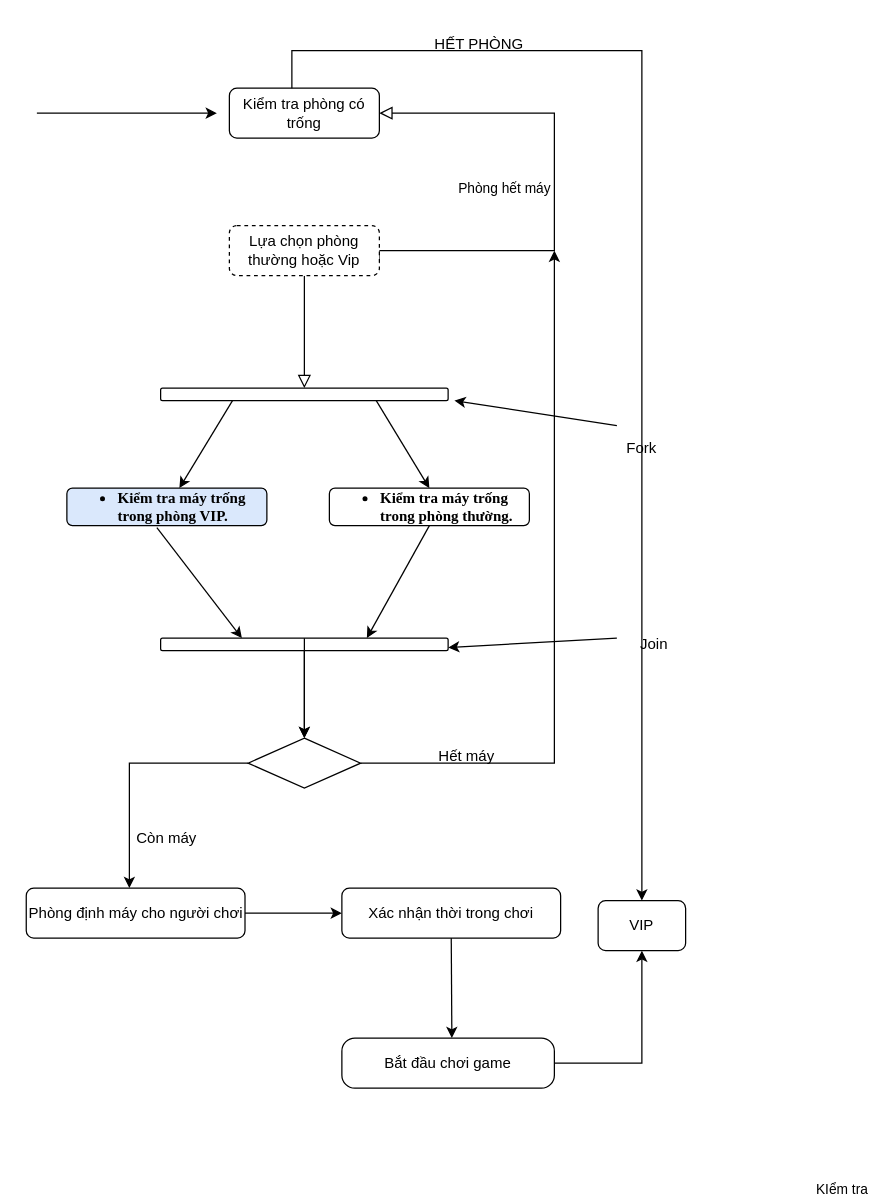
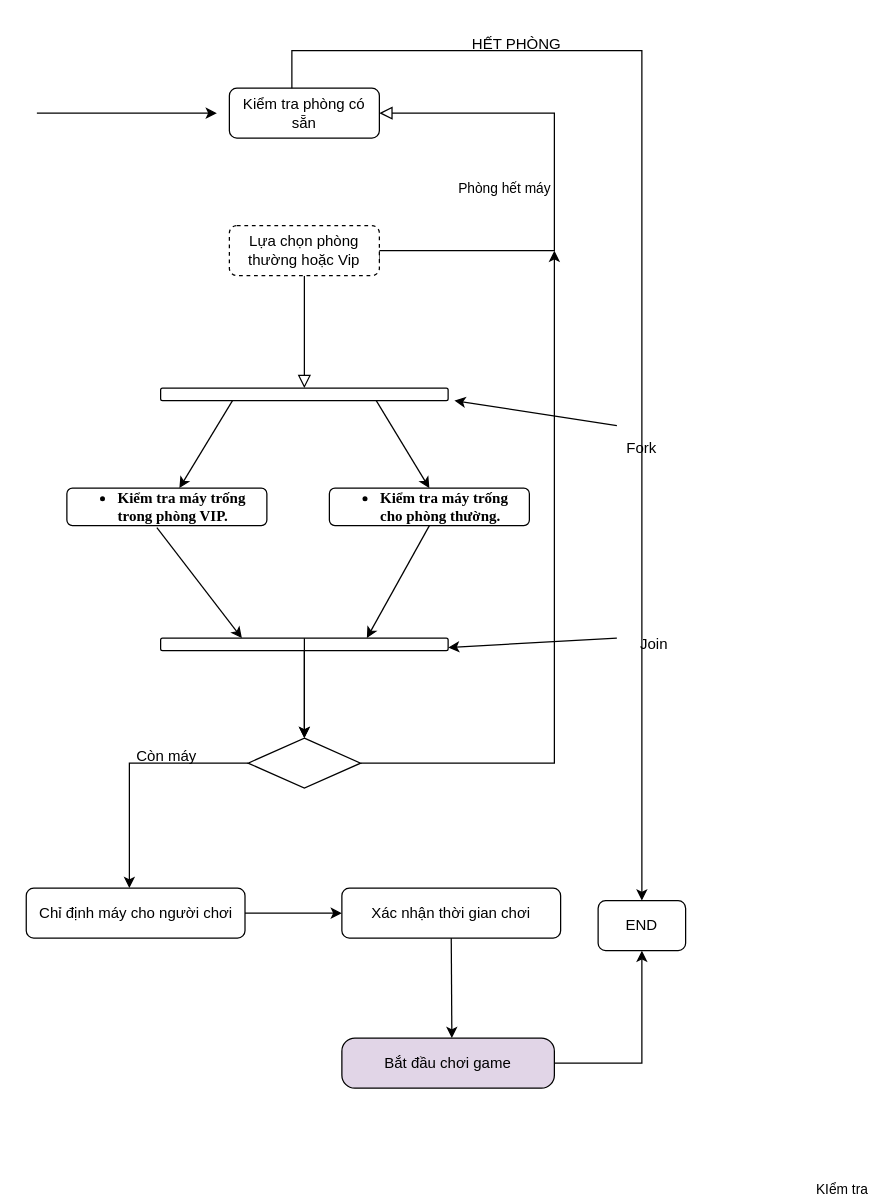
node "HẾT PHÒNG": moved (479, 44) -> (517, 44)
node "Kiểm tra phòng có trống": label "Kiểm tra phòng có trống" -> "Kiểm tra phòng có sẵn"
node "Kiểm tra máy trống trong phòng VIP.": fillcolor #dae8fc -> #ffffff
node "Kiểm tra máy trống trong phòng thường.": label "Kiểm tra máy trống trong phòng thường." -> "Kiểm tra máy trống cho phòng thường."
node "Hết máy": removed
node "Còn máy": moved (167, 838) -> (167, 757)
node "Phòng định máy cho người chơi": label "Phòng định máy cho người chơi" -> "Chỉ định máy cho người chơi"
node "Xác nhận thời trong chơi": label "Xác nhận thời trong chơi" -> "Xác nhận thời gian chơi"
node "VIP": label "VIP" -> "END"
node "Bắt đầu chơi game": fillcolor #ffffff -> #e1d5e7
